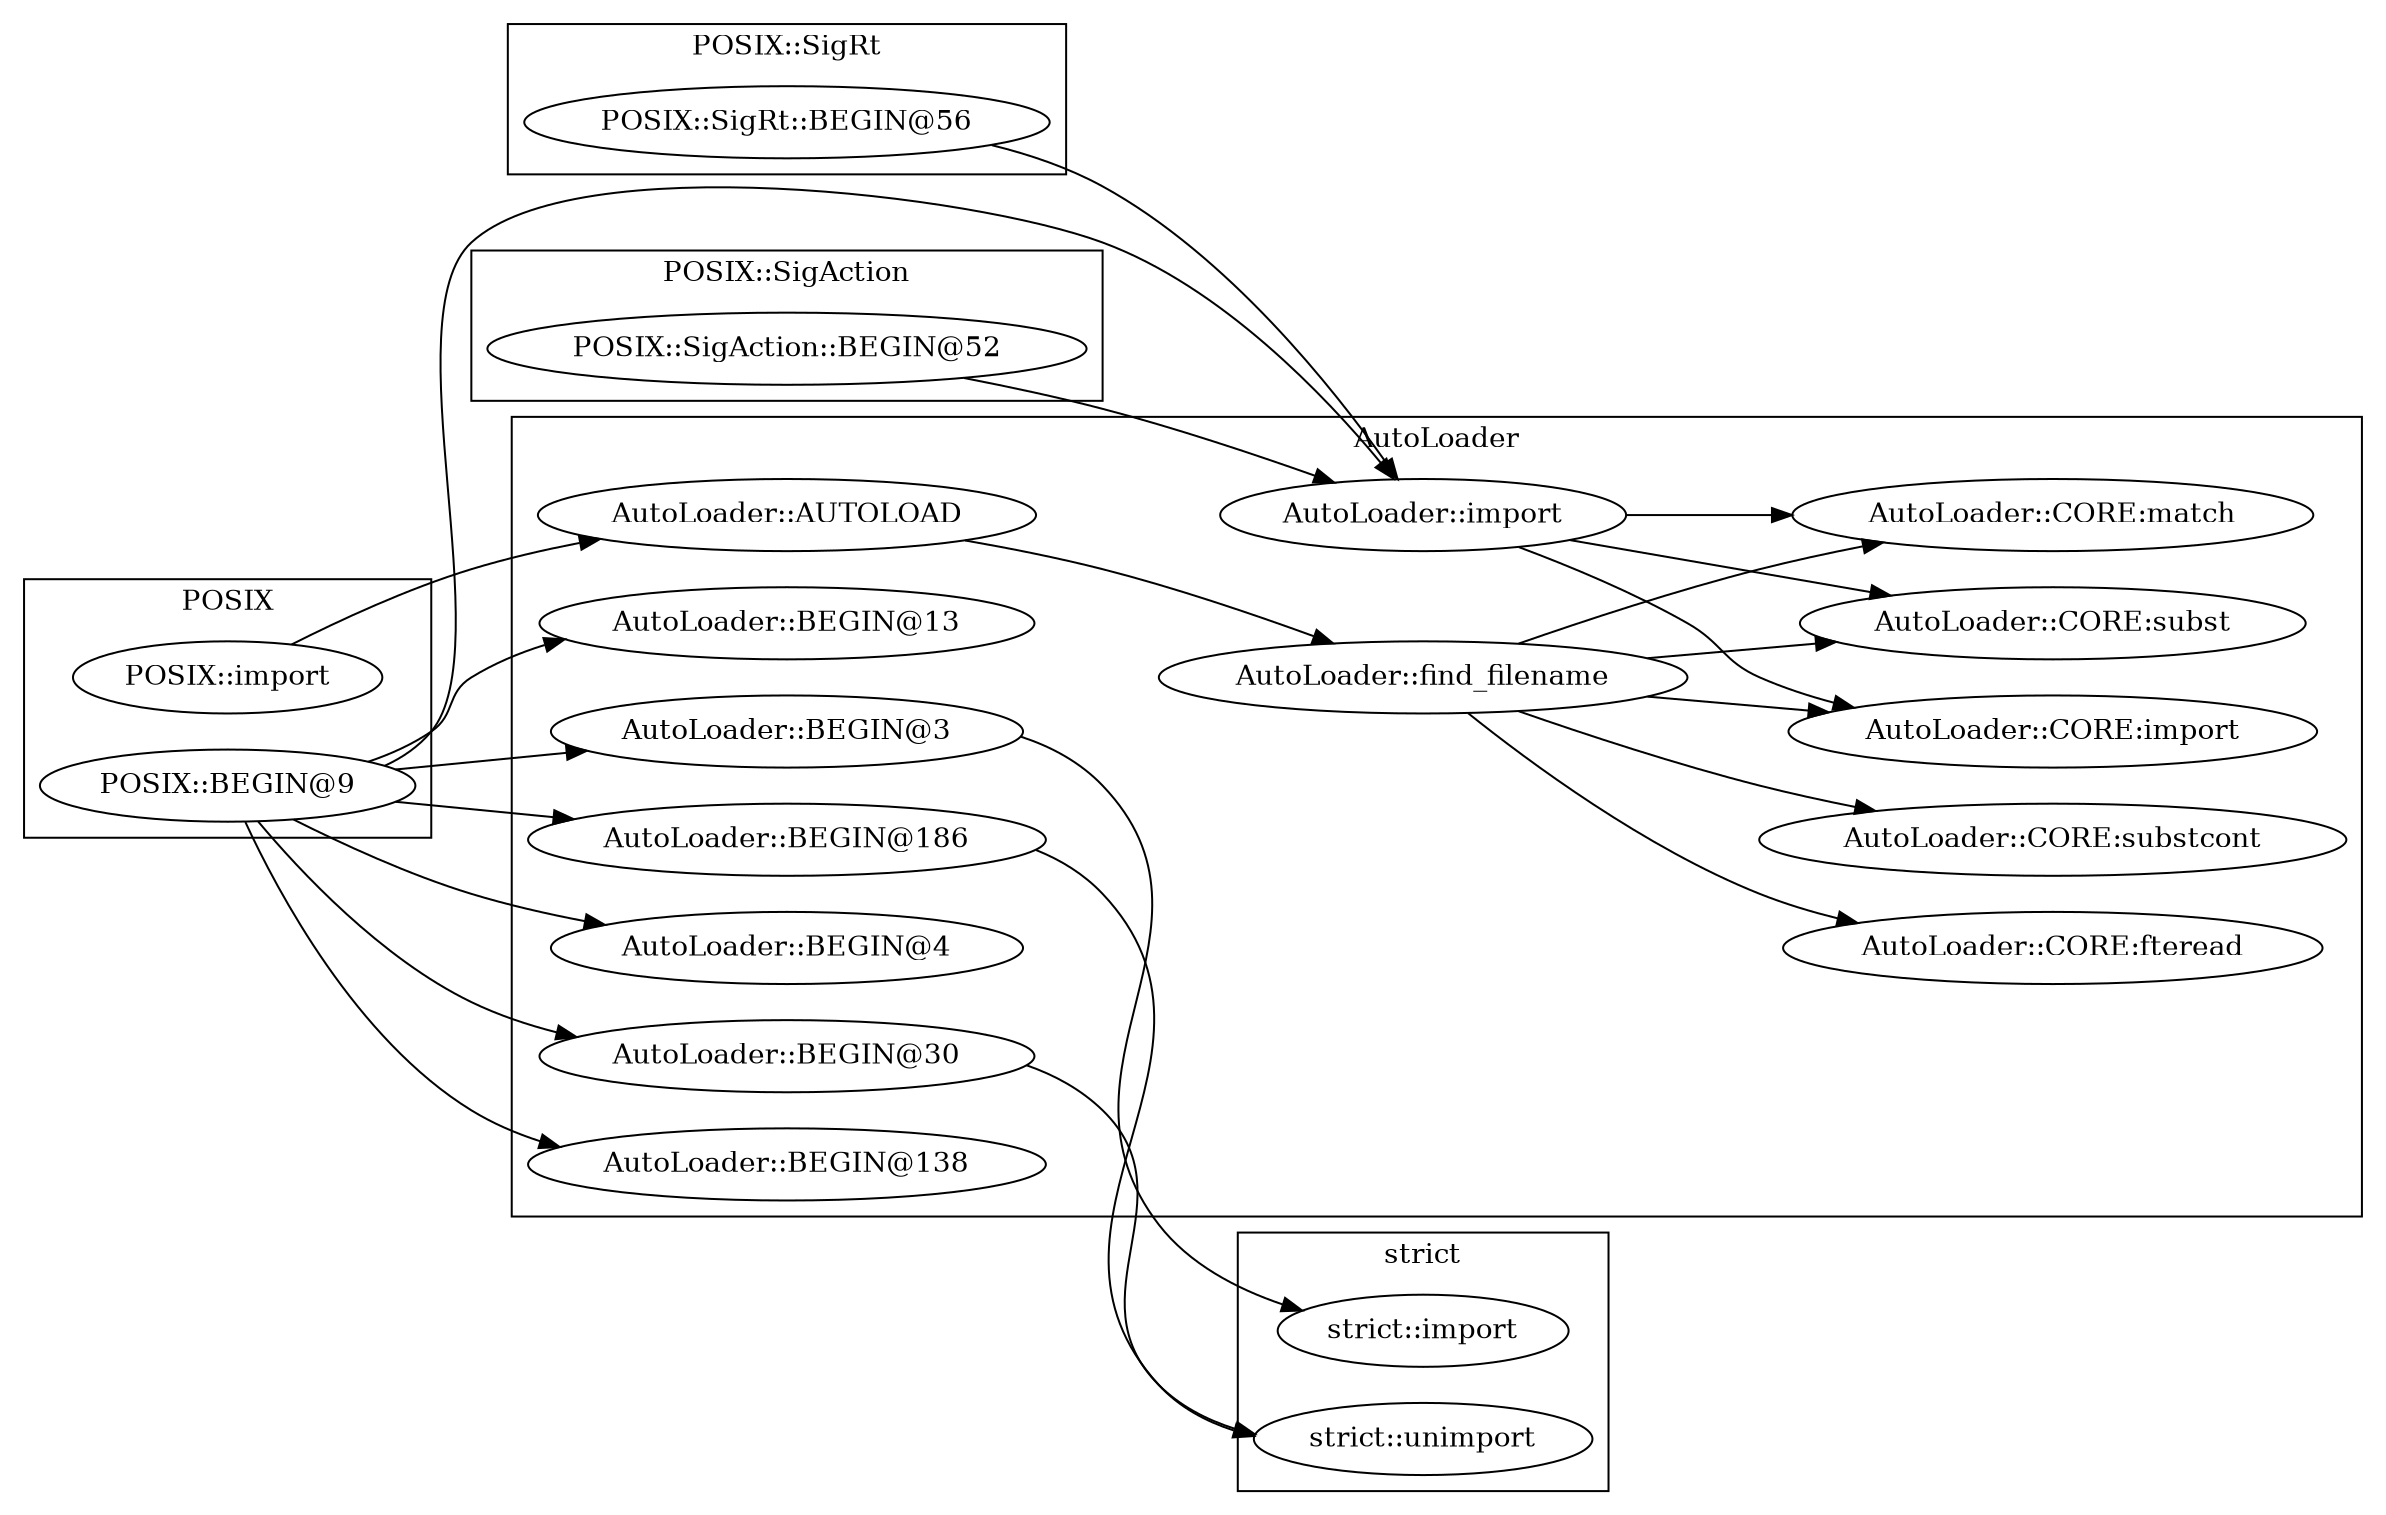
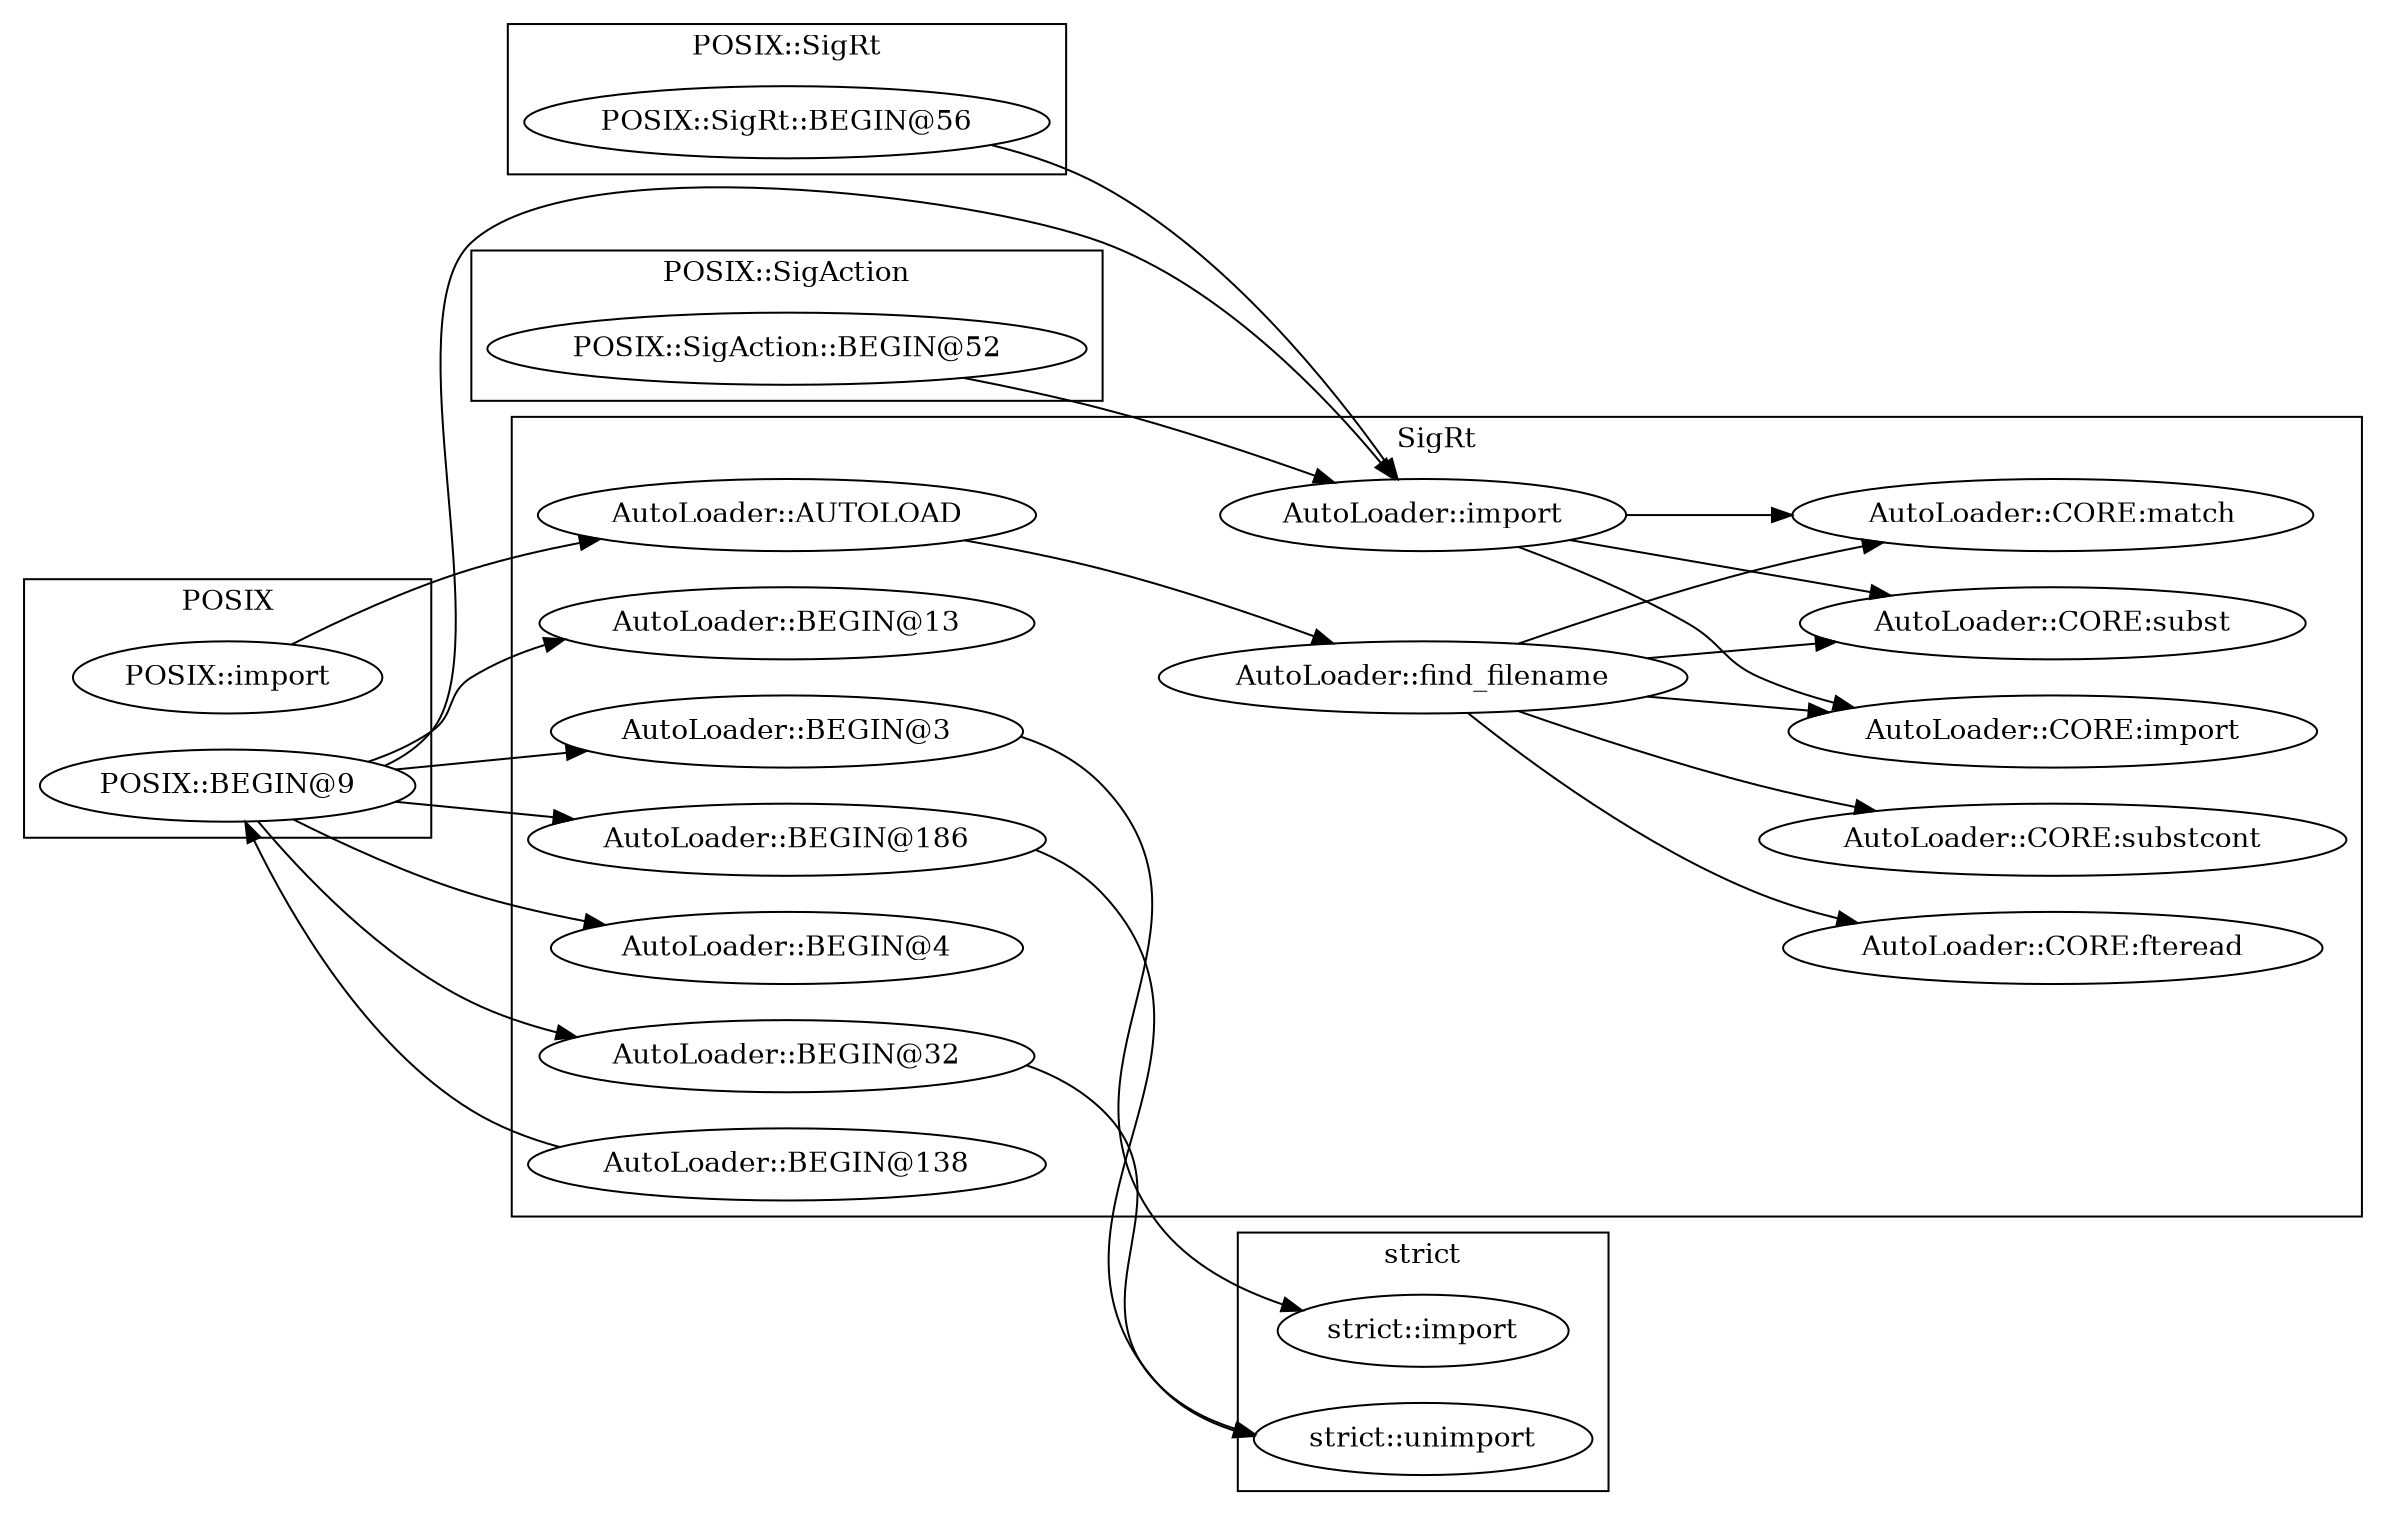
cluster "AutoLoader": label "AutoLoader" -> "SigRt"
edge "POSIX::BEGIN@9" -> "AutoLoader::BEGIN@138": reversed
node "AutoLoader::BEGIN@30": label "AutoLoader::BEGIN@30" -> "AutoLoader::BEGIN@32"
